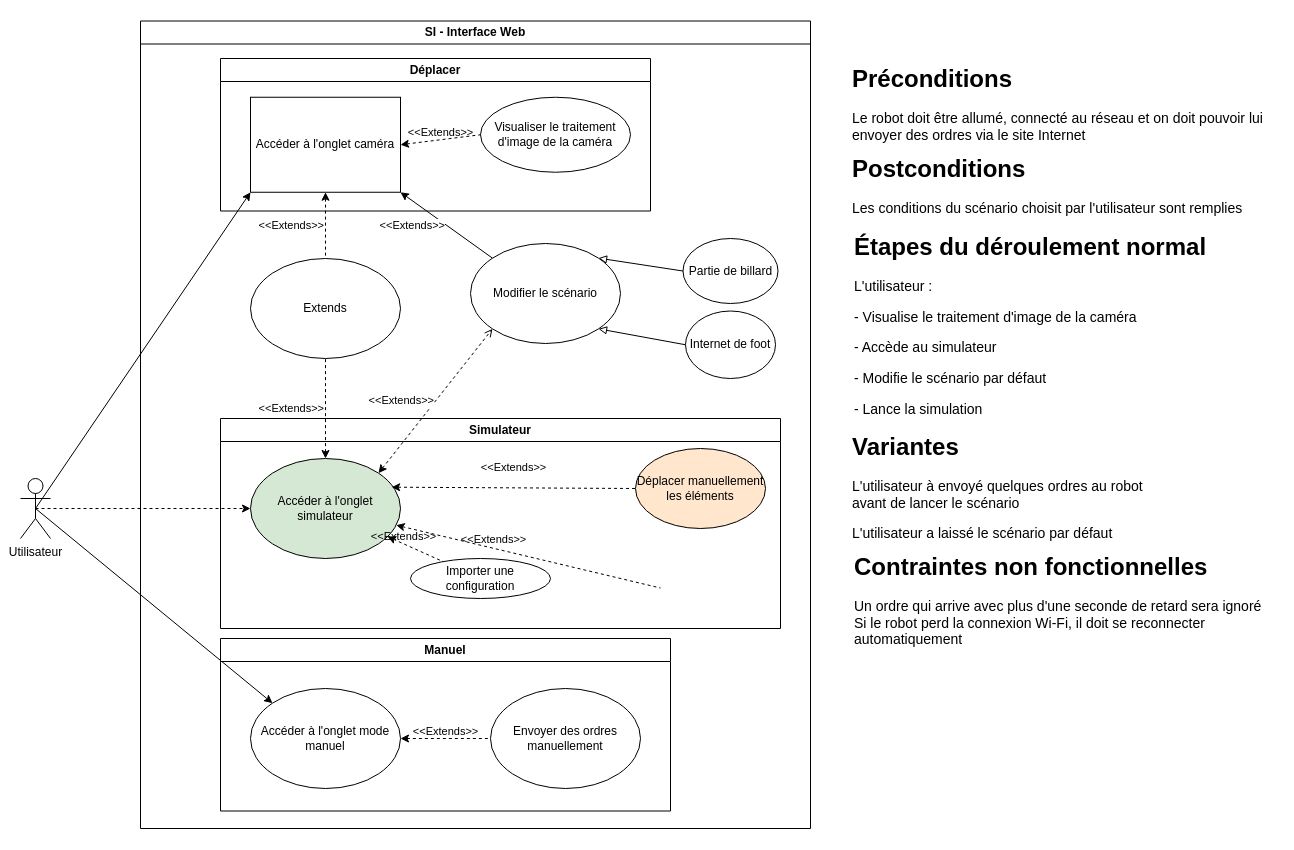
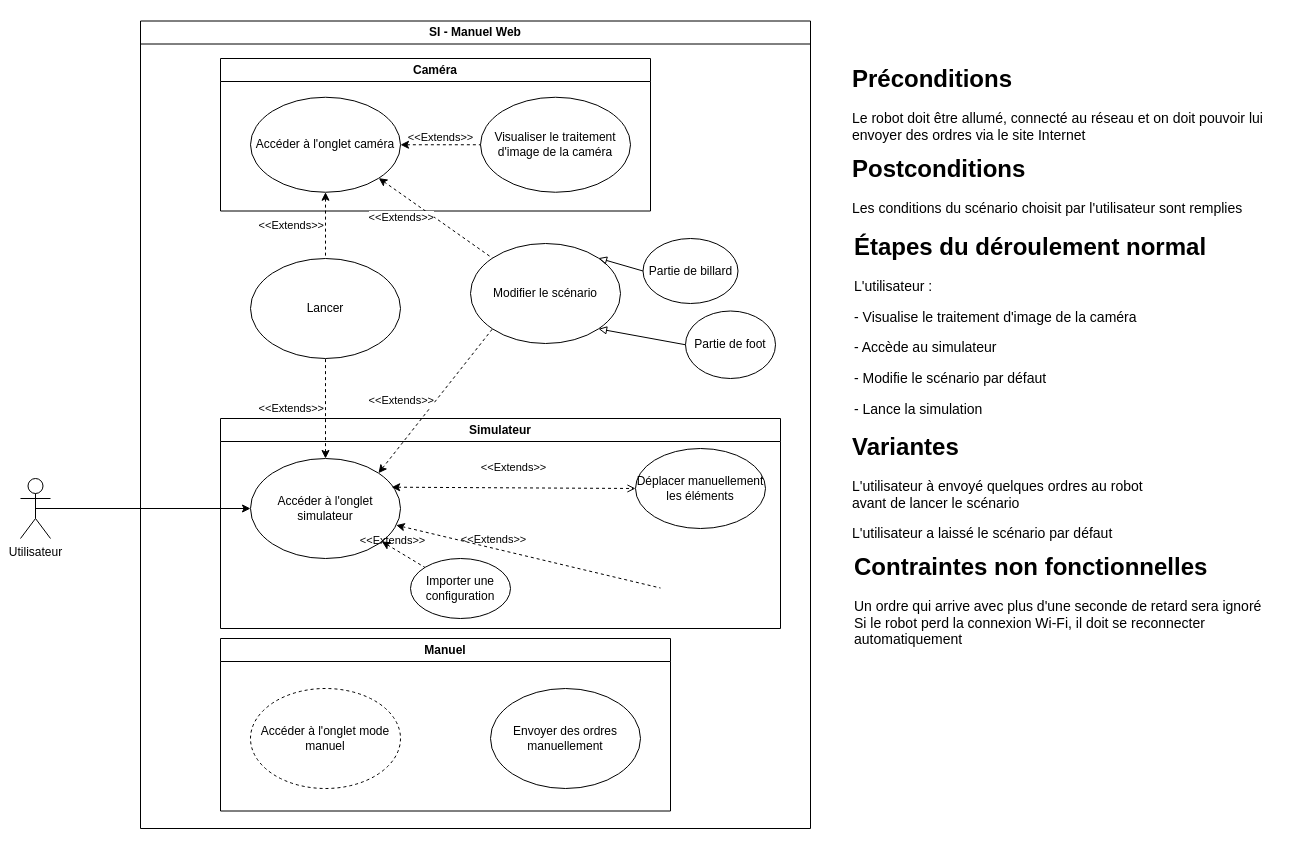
node "SI - Interface Web": label "SI - Interface Web" -> "SI - Manuel Web"
node "Déplacer": label "Déplacer" -> "Caméra"
node "Visualiser le traitement d'image de la caméra": size 150x75 -> 150x95
node "Accéder à l'onglet caméra": shape rectangle -> ellipse
edge "Modifier le scénario" -> "Accéder à l'onglet caméra": style solid -> dashed
node "Partie de billard": moved (731, 271) -> (691, 271)
node "Extends": label "Extends" -> "Lancer"
edge "Modifier le scénario" -- "Accéder à l'onglet simulateur": arrowhead open -> none
node "Internet de foot": label "Internet de foot" -> "Partie de foot"
edge "Utilisateur" -> "Accéder à l'onglet caméra": removed
edge "Déplacer manuellement les éléments" -> "Accéder à l'onglet simulateur": arrowhead none -> open
node "Déplacer manuellement les éléments": fillcolor #ffe6cc -> #ffffff
edge "Utilisateur" -> "Accéder à l'onglet simulateur": style dashed -> solid
node "Accéder à l'onglet simulateur": fillcolor #d5e8d4 -> #ffffff
node "Importer une configuration": size 140x40 -> 100x60
edge "Utilisateur" -> "Accéder à l'onglet mode manuel": removed
node "Accéder à l'onglet mode manuel": style solid -> dashed
edge "Envoyer des ordres manuellement" -> "Accéder à l'onglet mode manuel": removed, label "<<Extends>>"
